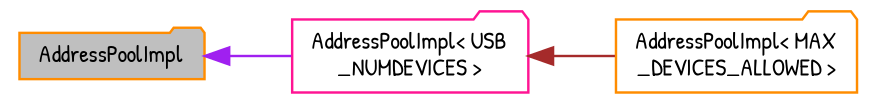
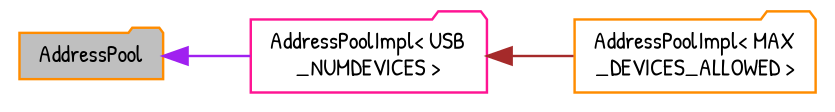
node "AddressPoolImpl": label "AddressPoolImpl" -> "AddressPool"
